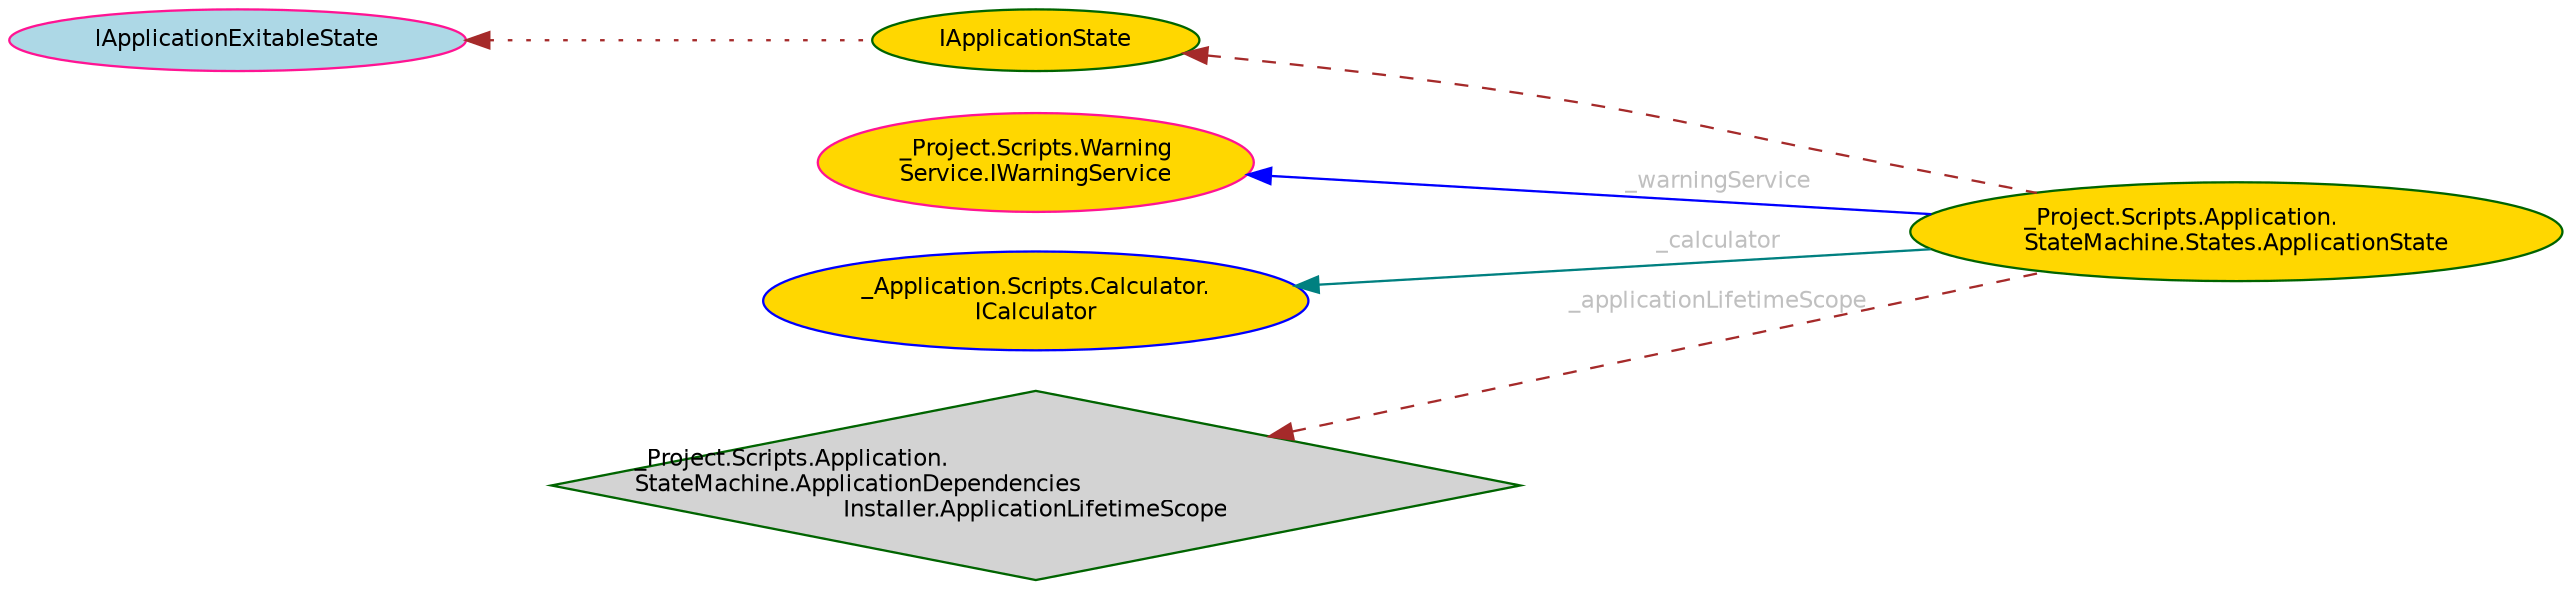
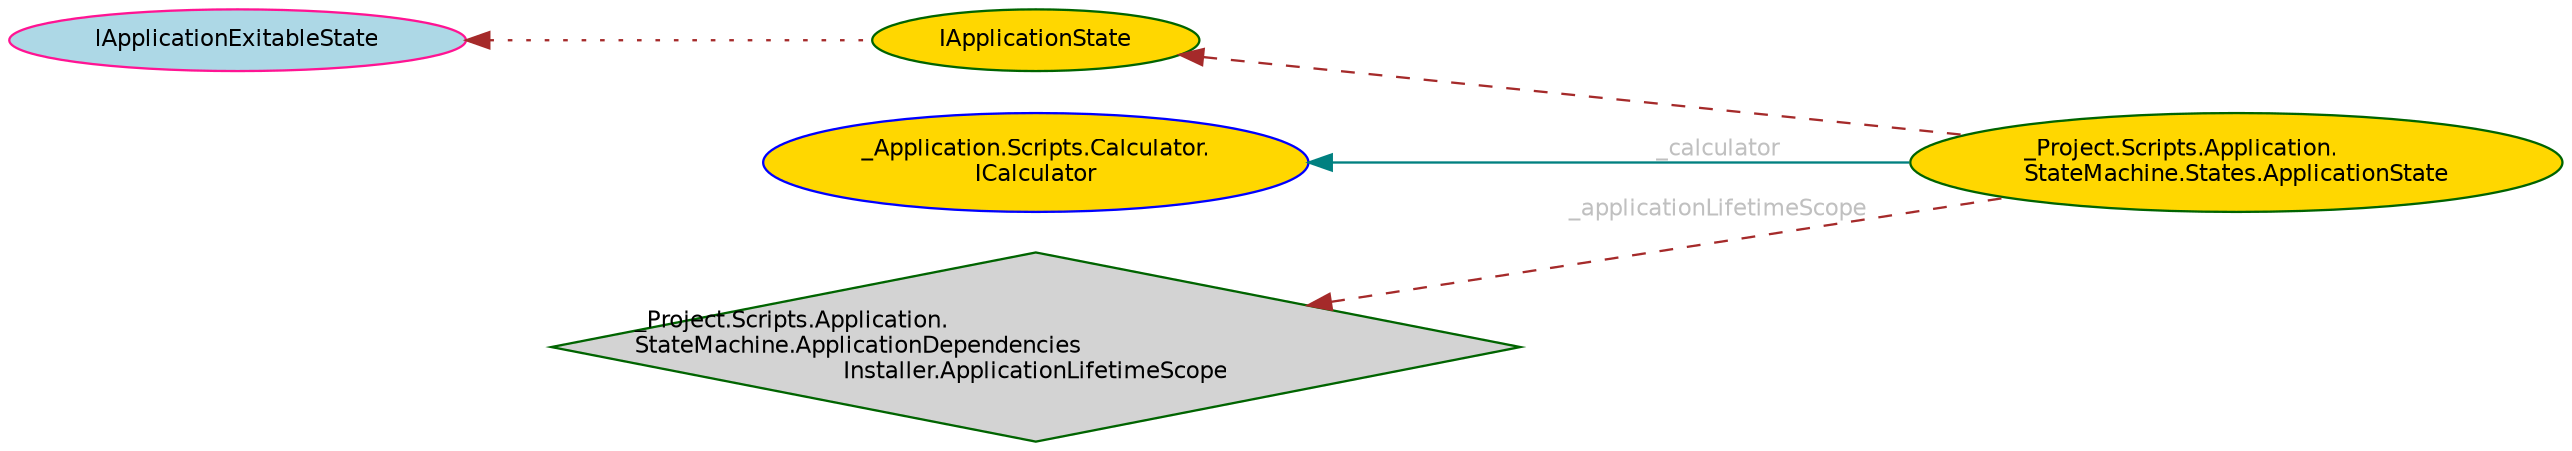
node "_Project.Scripts.Warning Service.IWarningService": removed
